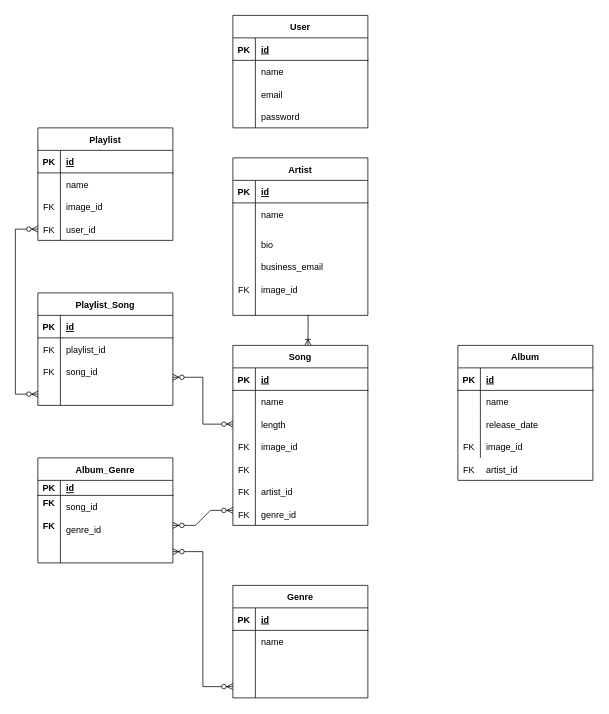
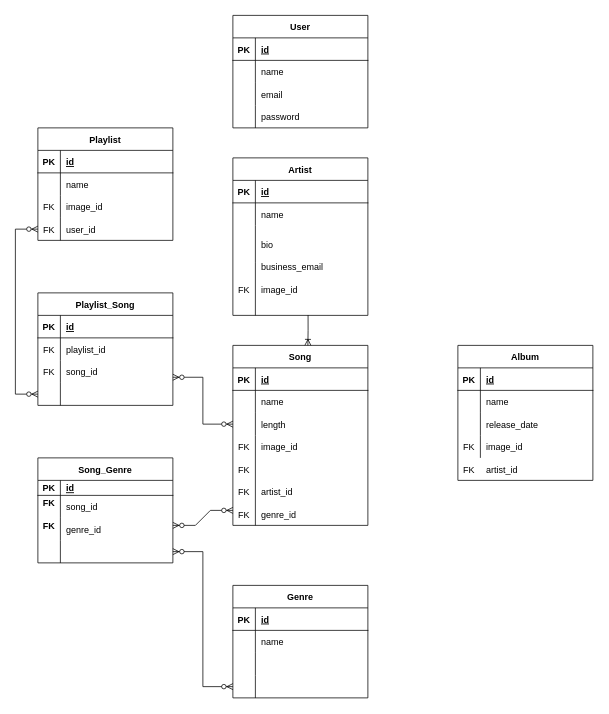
node "Album_Genre": label "Album_Genre" -> "Song_Genre"
